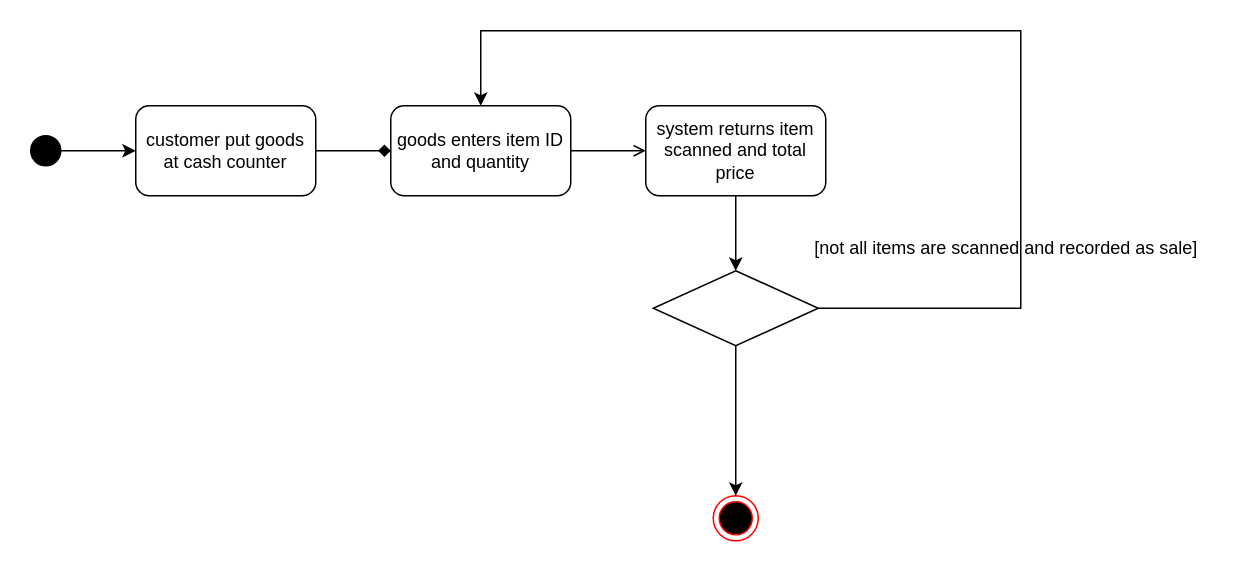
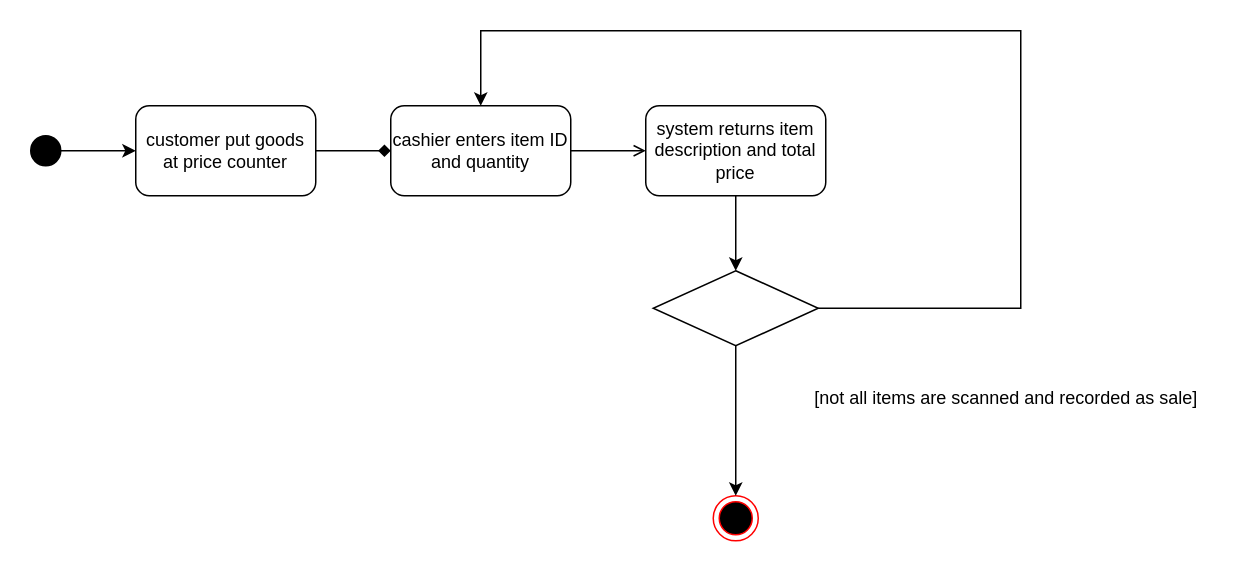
node "customer put goods at cash counter": label "customer put goods at cash counter" -> "customer put goods at price counter"
node "goods enters item ID and quantity": label "goods enters item ID and quantity" -> "cashier enters item ID and quantity"
node "system returns item scanned and total price": label "system returns item scanned and total price" -> "system returns item description and total price"
node "[not all items are scanned and recorded as sale]": moved (1006, 248) -> (1006, 398)
